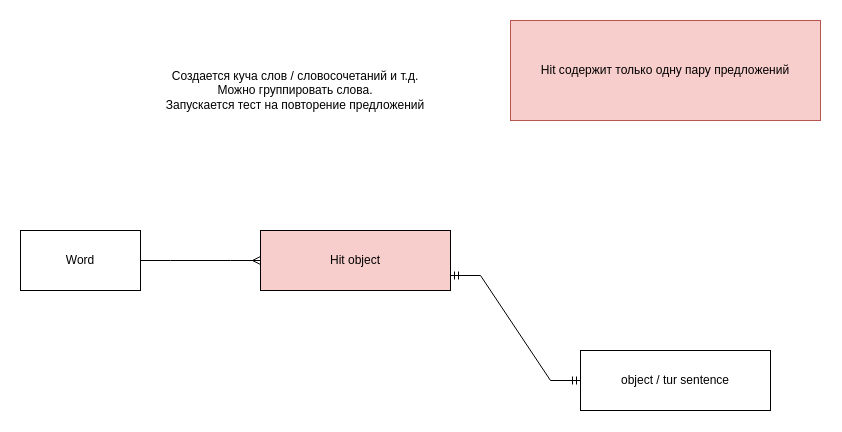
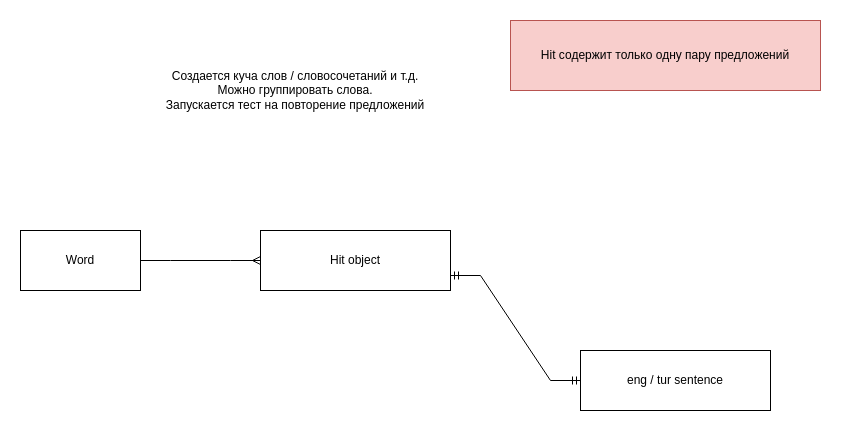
node "Hit содержит только одну пару предложений": size 310x100 -> 310x70
node "Hit object": fillcolor #f8cecc -> #ffffff
node "object / tur sentence": label "object / tur sentence" -> "eng / tur sentence"
